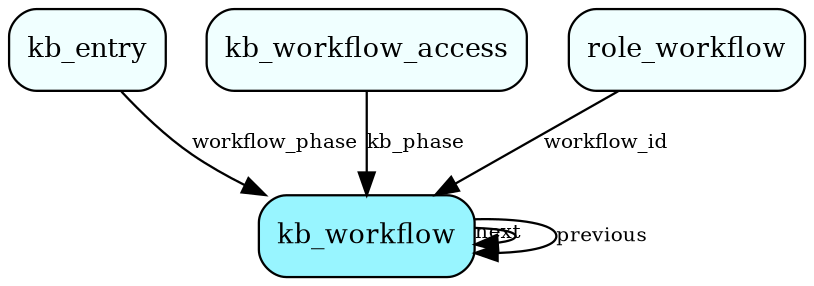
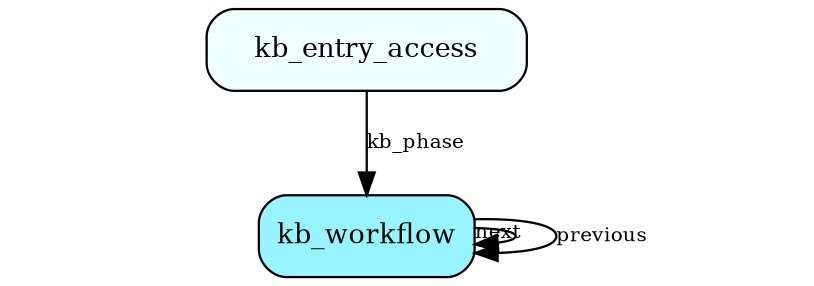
node "kb_entry": removed
node "kb_workflow_access": label "kb_workflow_access" -> "kb_entry_access"
node "role_workflow": removed
